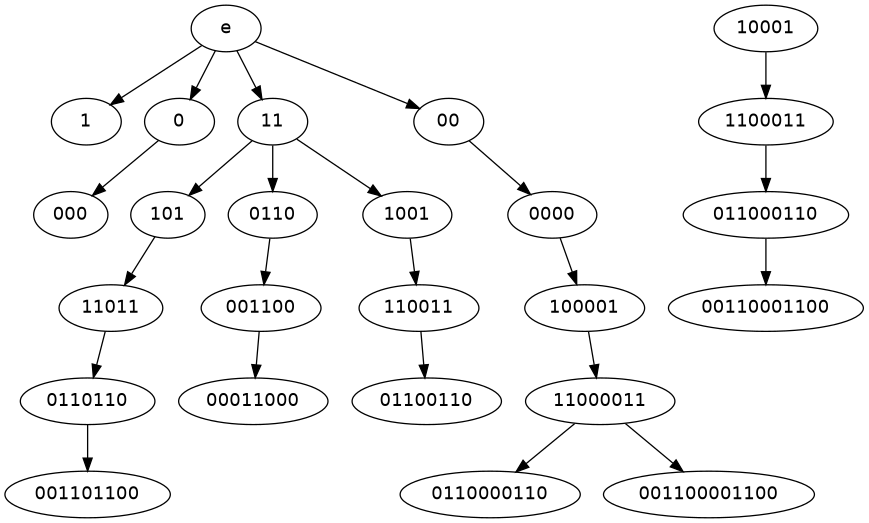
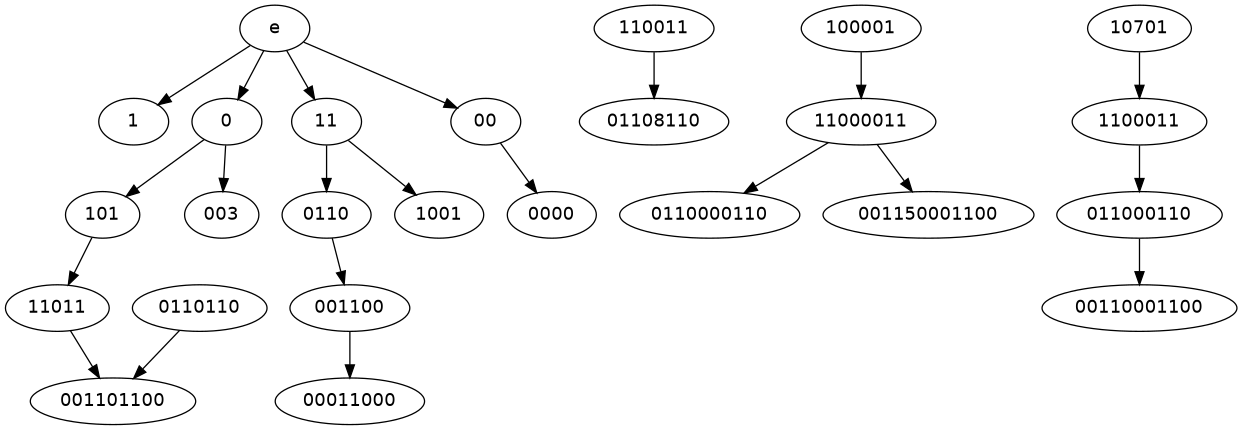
node "10001": label "10001" -> "10701"
edge "11" -> "101": now "0" -> "101"
node "000": label "000" -> "003"
edge "1001" -> "110011": removed
edge "0000" -> "100001": removed
edge "11011" -> "0110110": now "11011" -> "001101100"
node "01100110": label "01100110" -> "01108110"
node "001100001100": label "001100001100" -> "001150001100"
